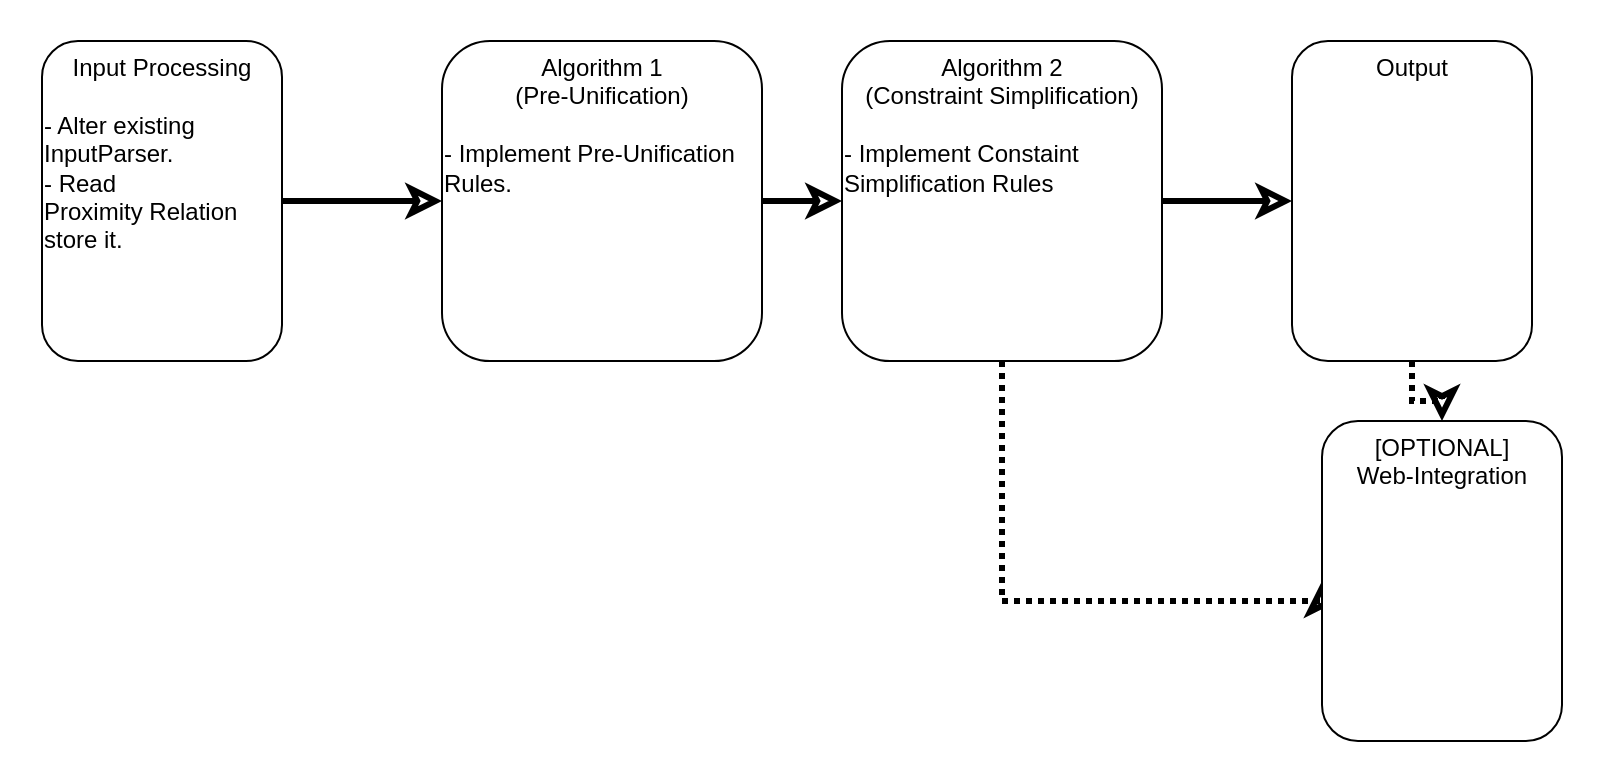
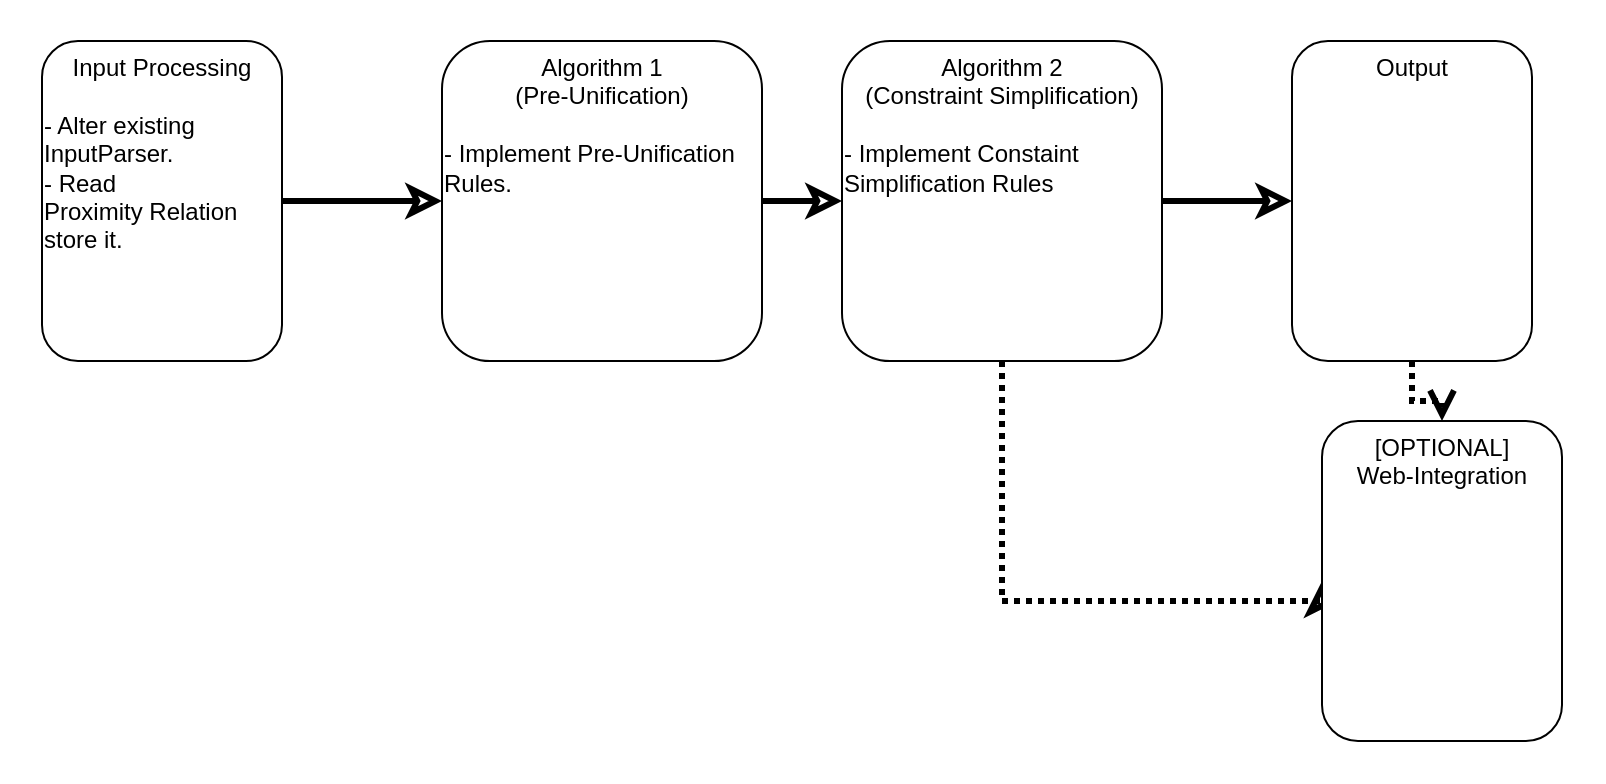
edge "Output" -> "[OPTIONAL] Web-Integration": arrowhead classic -> open
